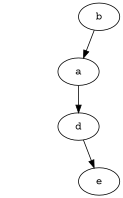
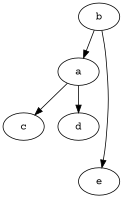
node "c": added
edge "d" -> "e": now "b" -> "e"
